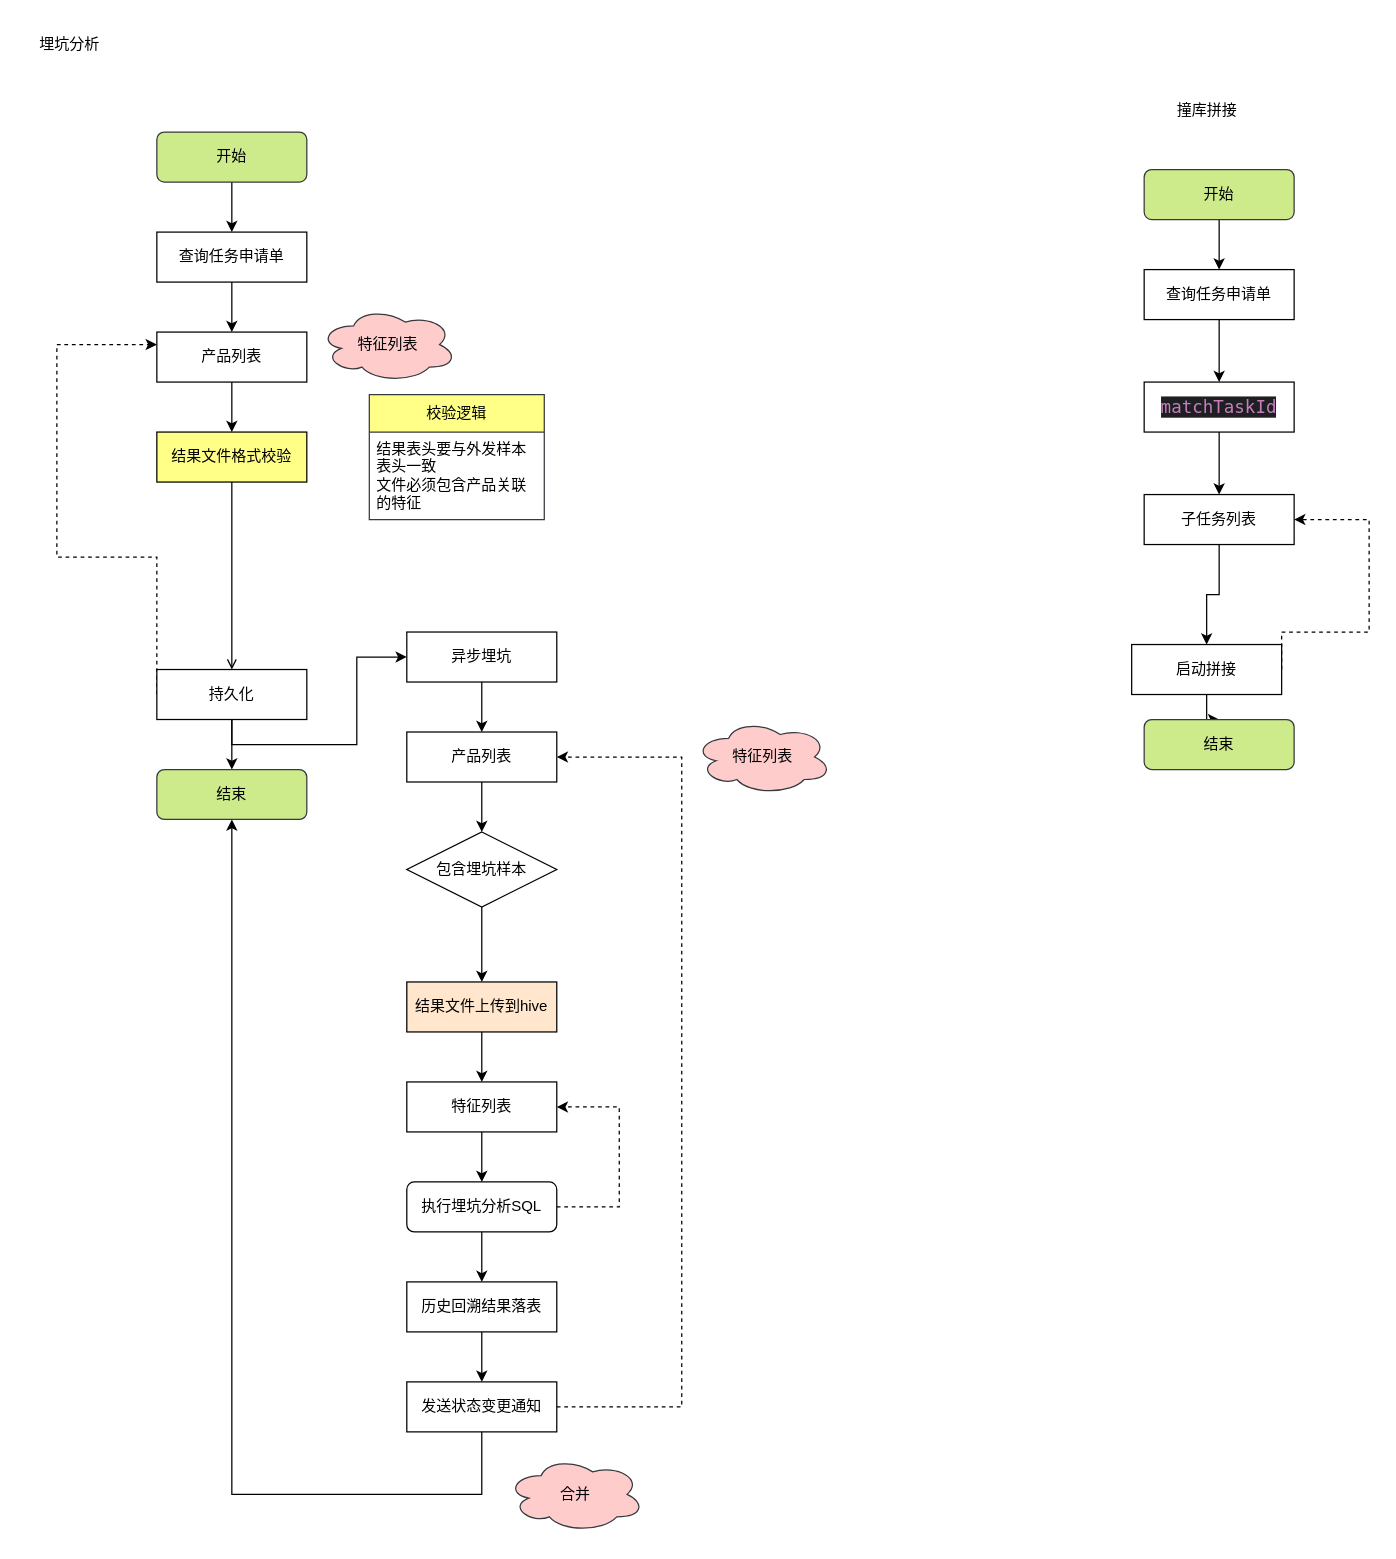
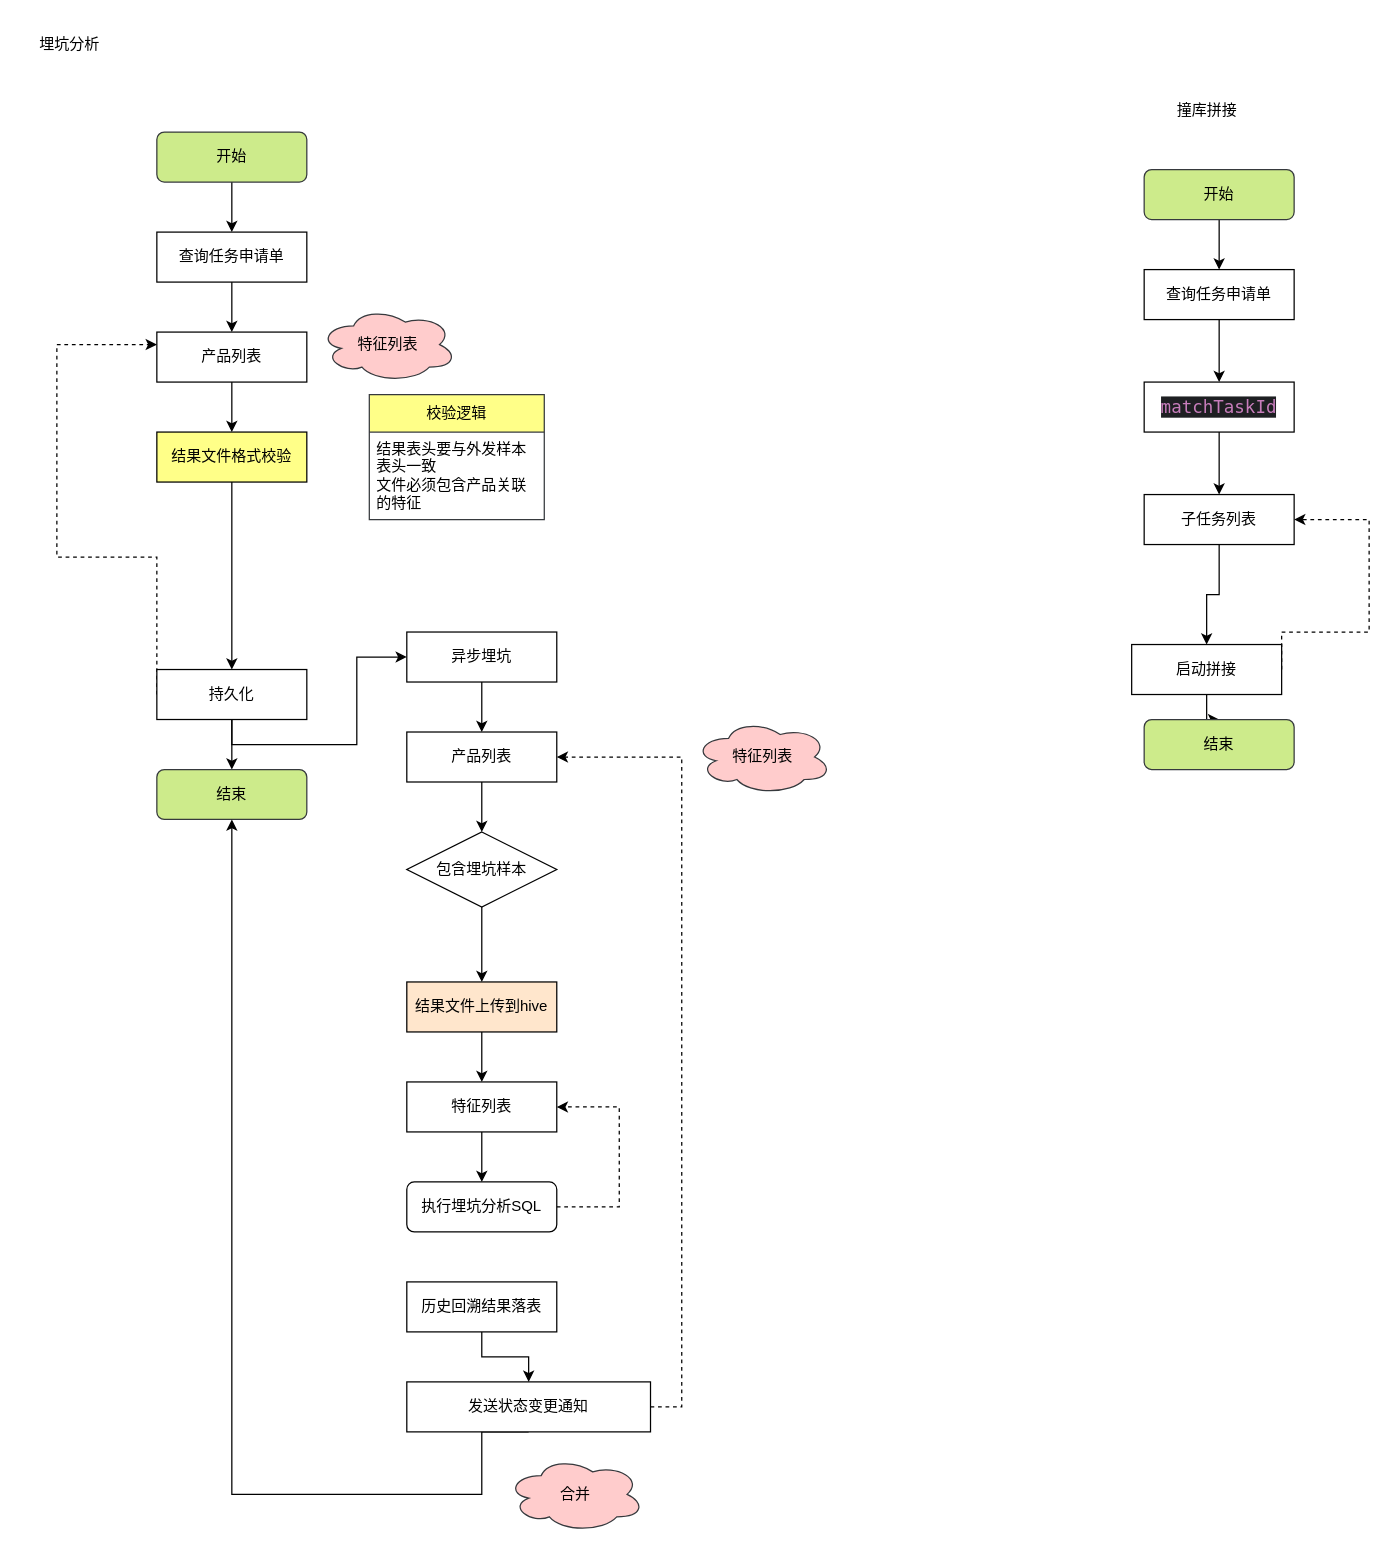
edge "结果文件格式校验" -> "持久化": arrowhead open -> classic
edge "执行埋坑分析SQL" -> "历史回溯结果落表": removed
node "发送状态变更通知": size 150x50 -> 244x50
